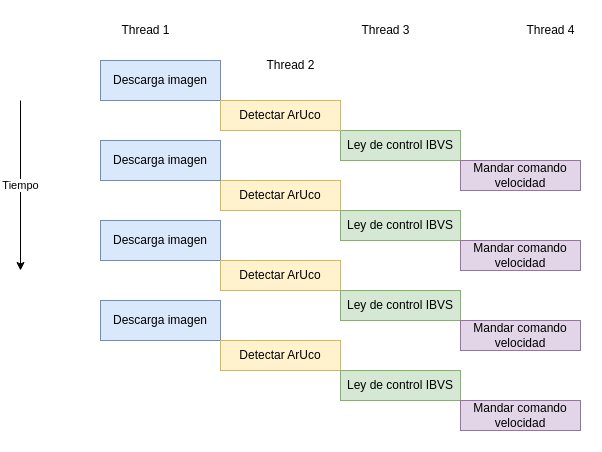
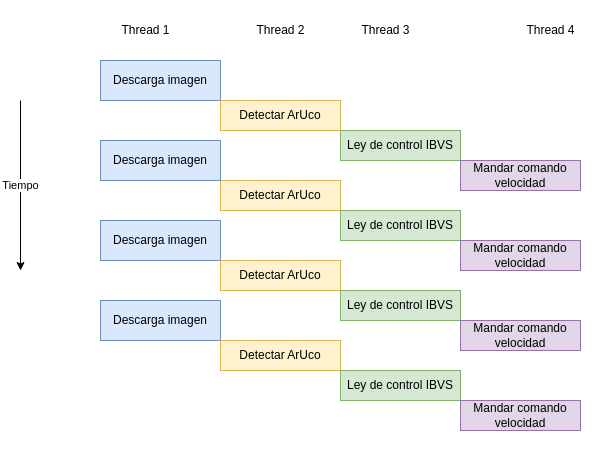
node "Thread 2": moved (291, 66) -> (281, 31)
